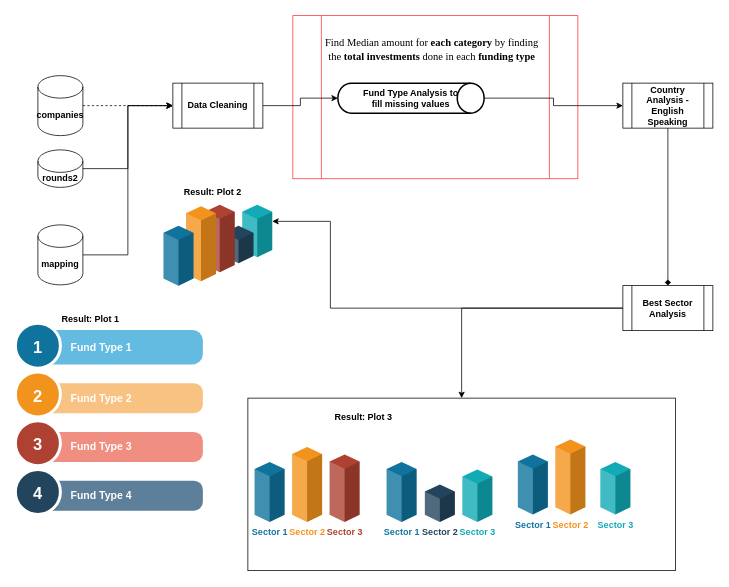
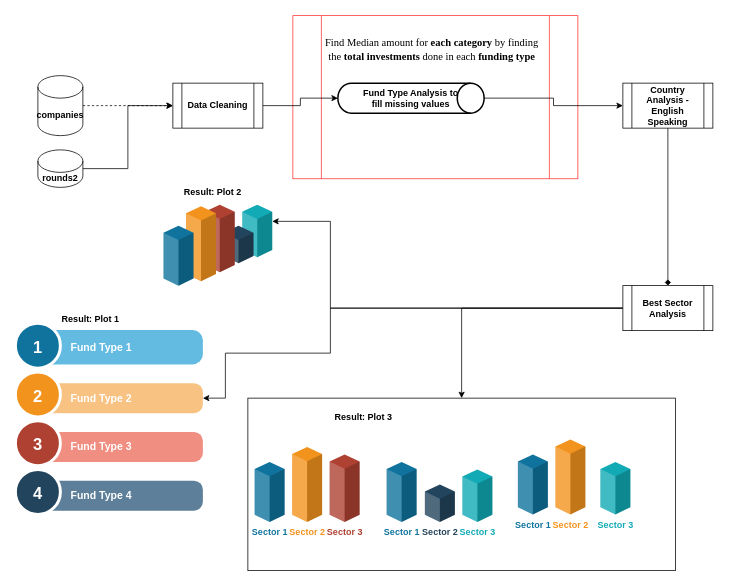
edge "mapping" -> "Data Cleaning": removed
node "mapping": removed
edge "Best Sector Analysis" -> "Fund Type 2": added
